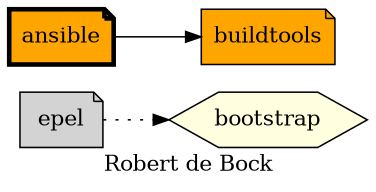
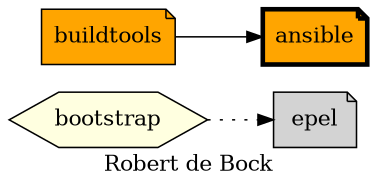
edge "ansible" -> "buildtools": reversed
edge "epel" -> "bootstrap": reversed
